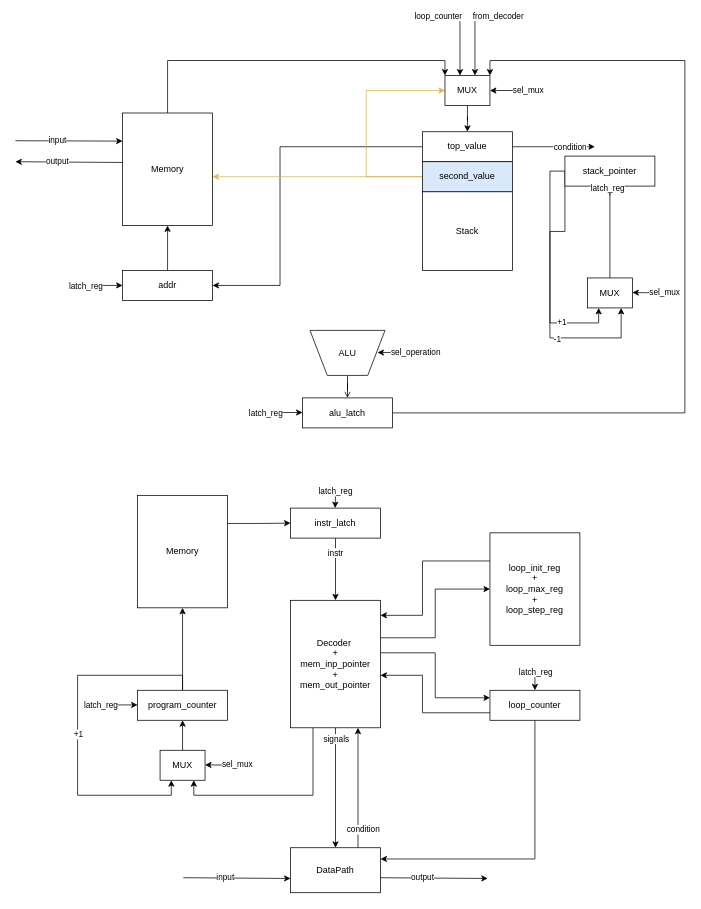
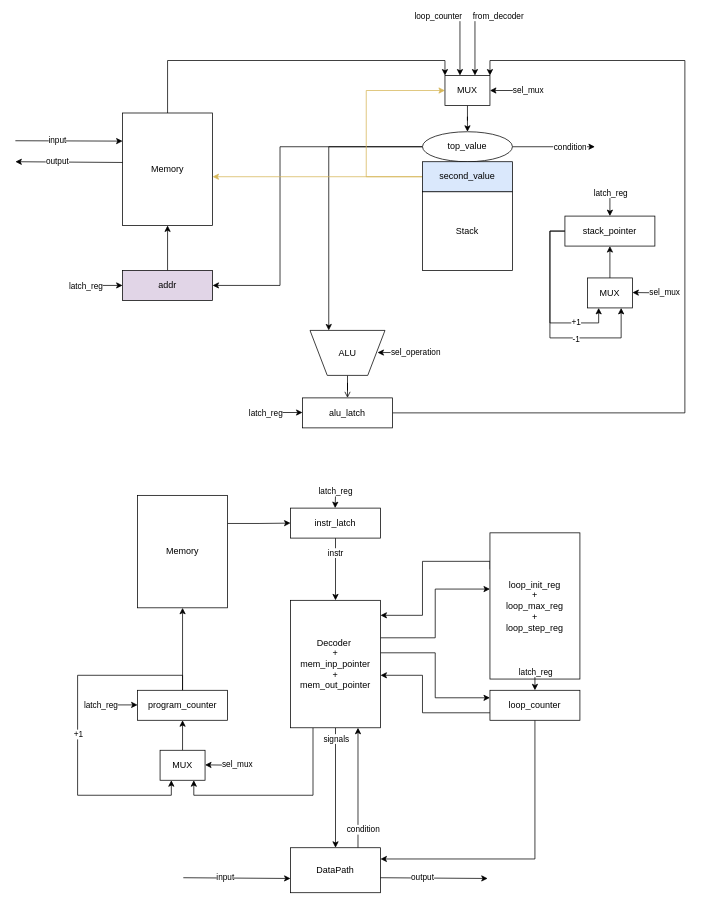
node "top_value": shape rectangle -> ellipse
node "stack_pointer": moved (610, 171) -> (610, 231)
edge "top_value" -> "ALU": added
node "addr": fillcolor #ffffff -> #e1d5e7
node "loop_init_reg + loop_max_reg + loop_step_reg": size 90x113 -> 90x146
